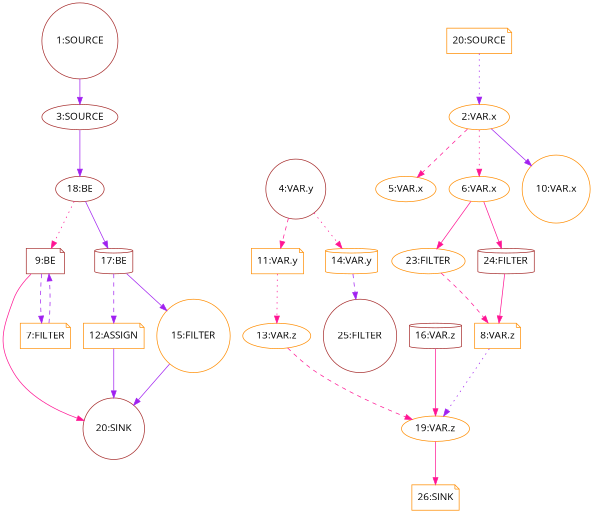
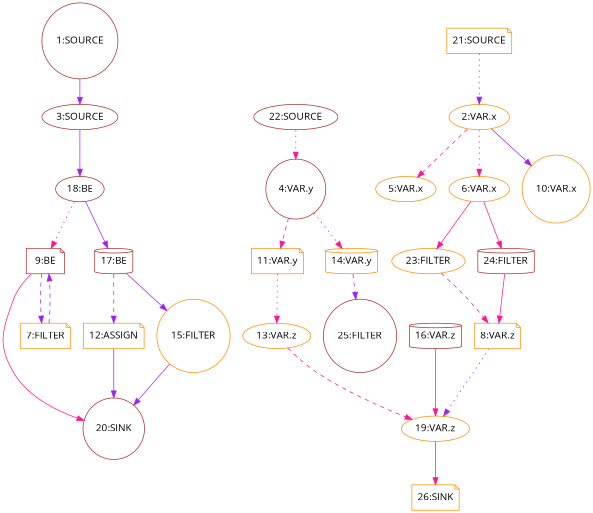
node "20:SOURCE": label "20:SOURCE" -> "21:SOURCE"
node "22:SOURCE": added
